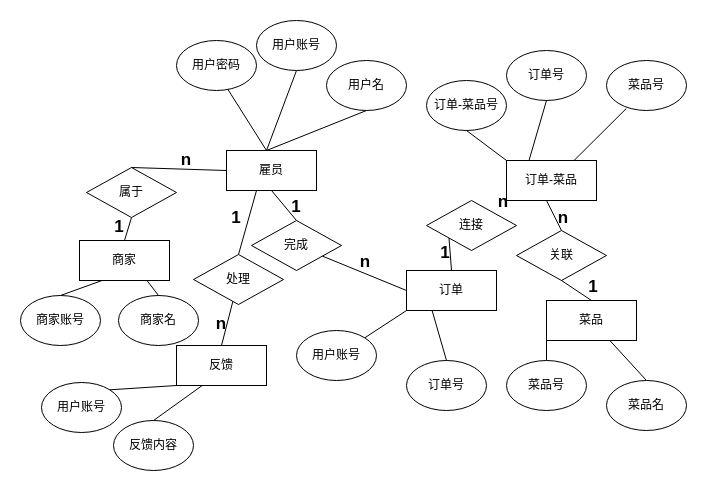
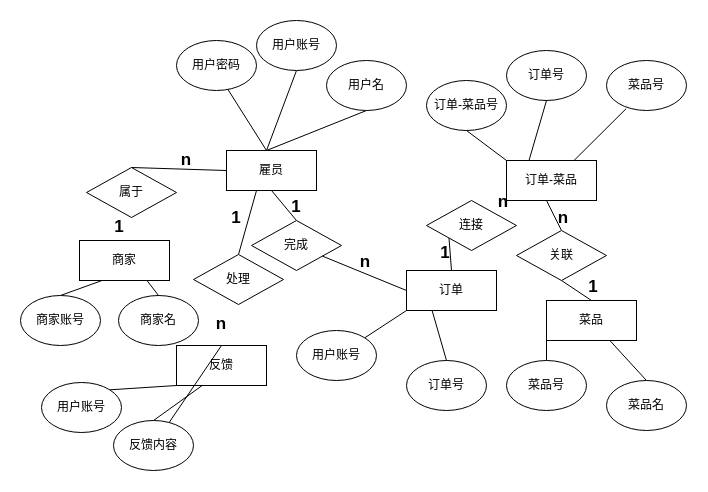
edge "属于" -- "商家": removed
edge "处理" -- "反馈": now "反馈内容" -- "反馈"
